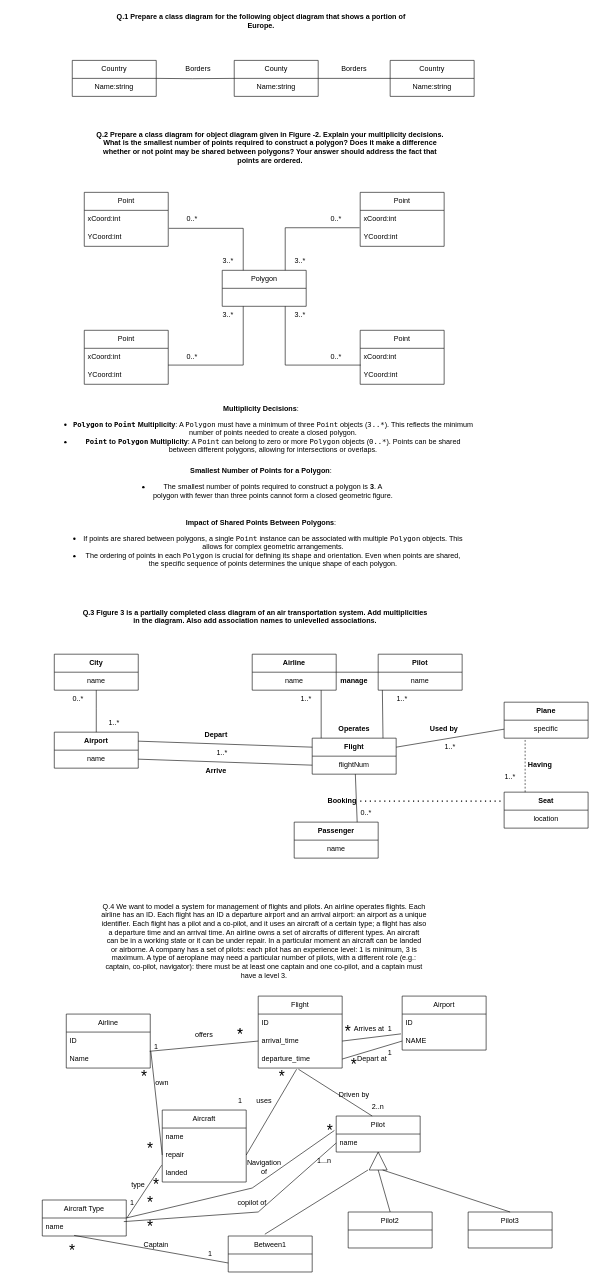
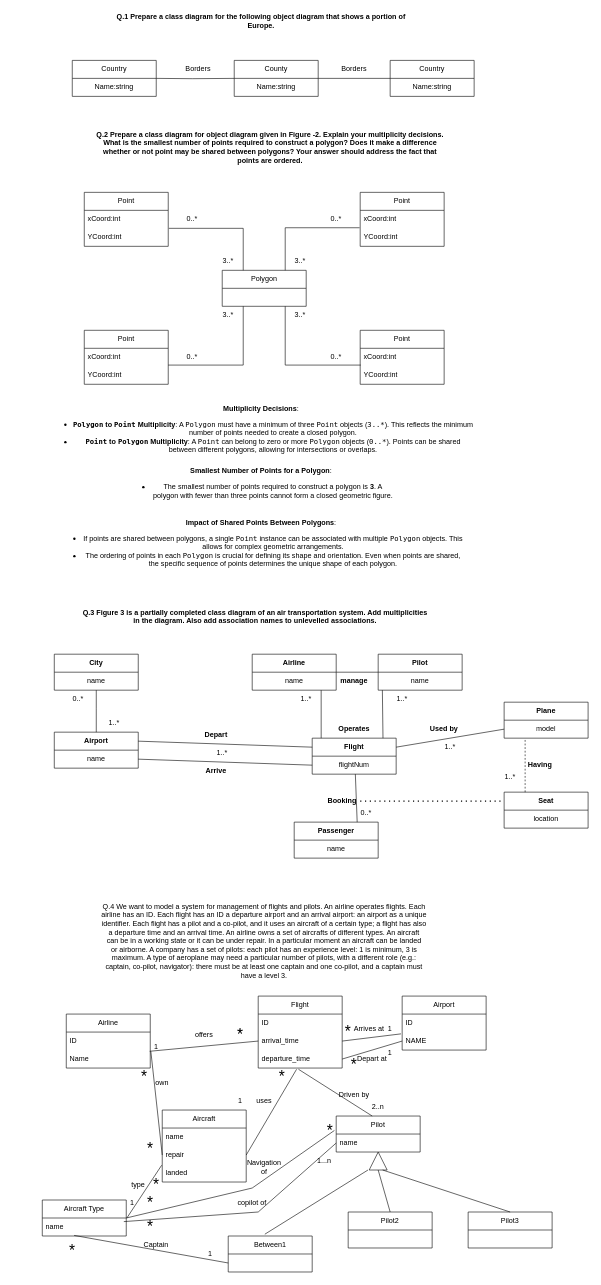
node "specific": label "specific" -> "model"
